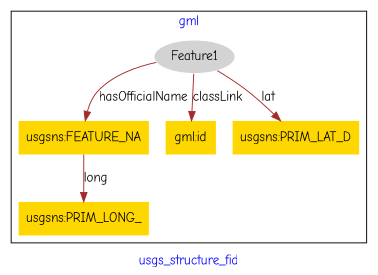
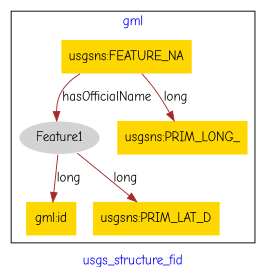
edge "Feature1" -> "usgsns:FEATURE_NA": reversed
edge "Feature1" -> "gml:id": label "classLink" -> "long"
edge "Feature1" -> "usgsns:PRIM_LAT_D": label "lat" -> "long"
